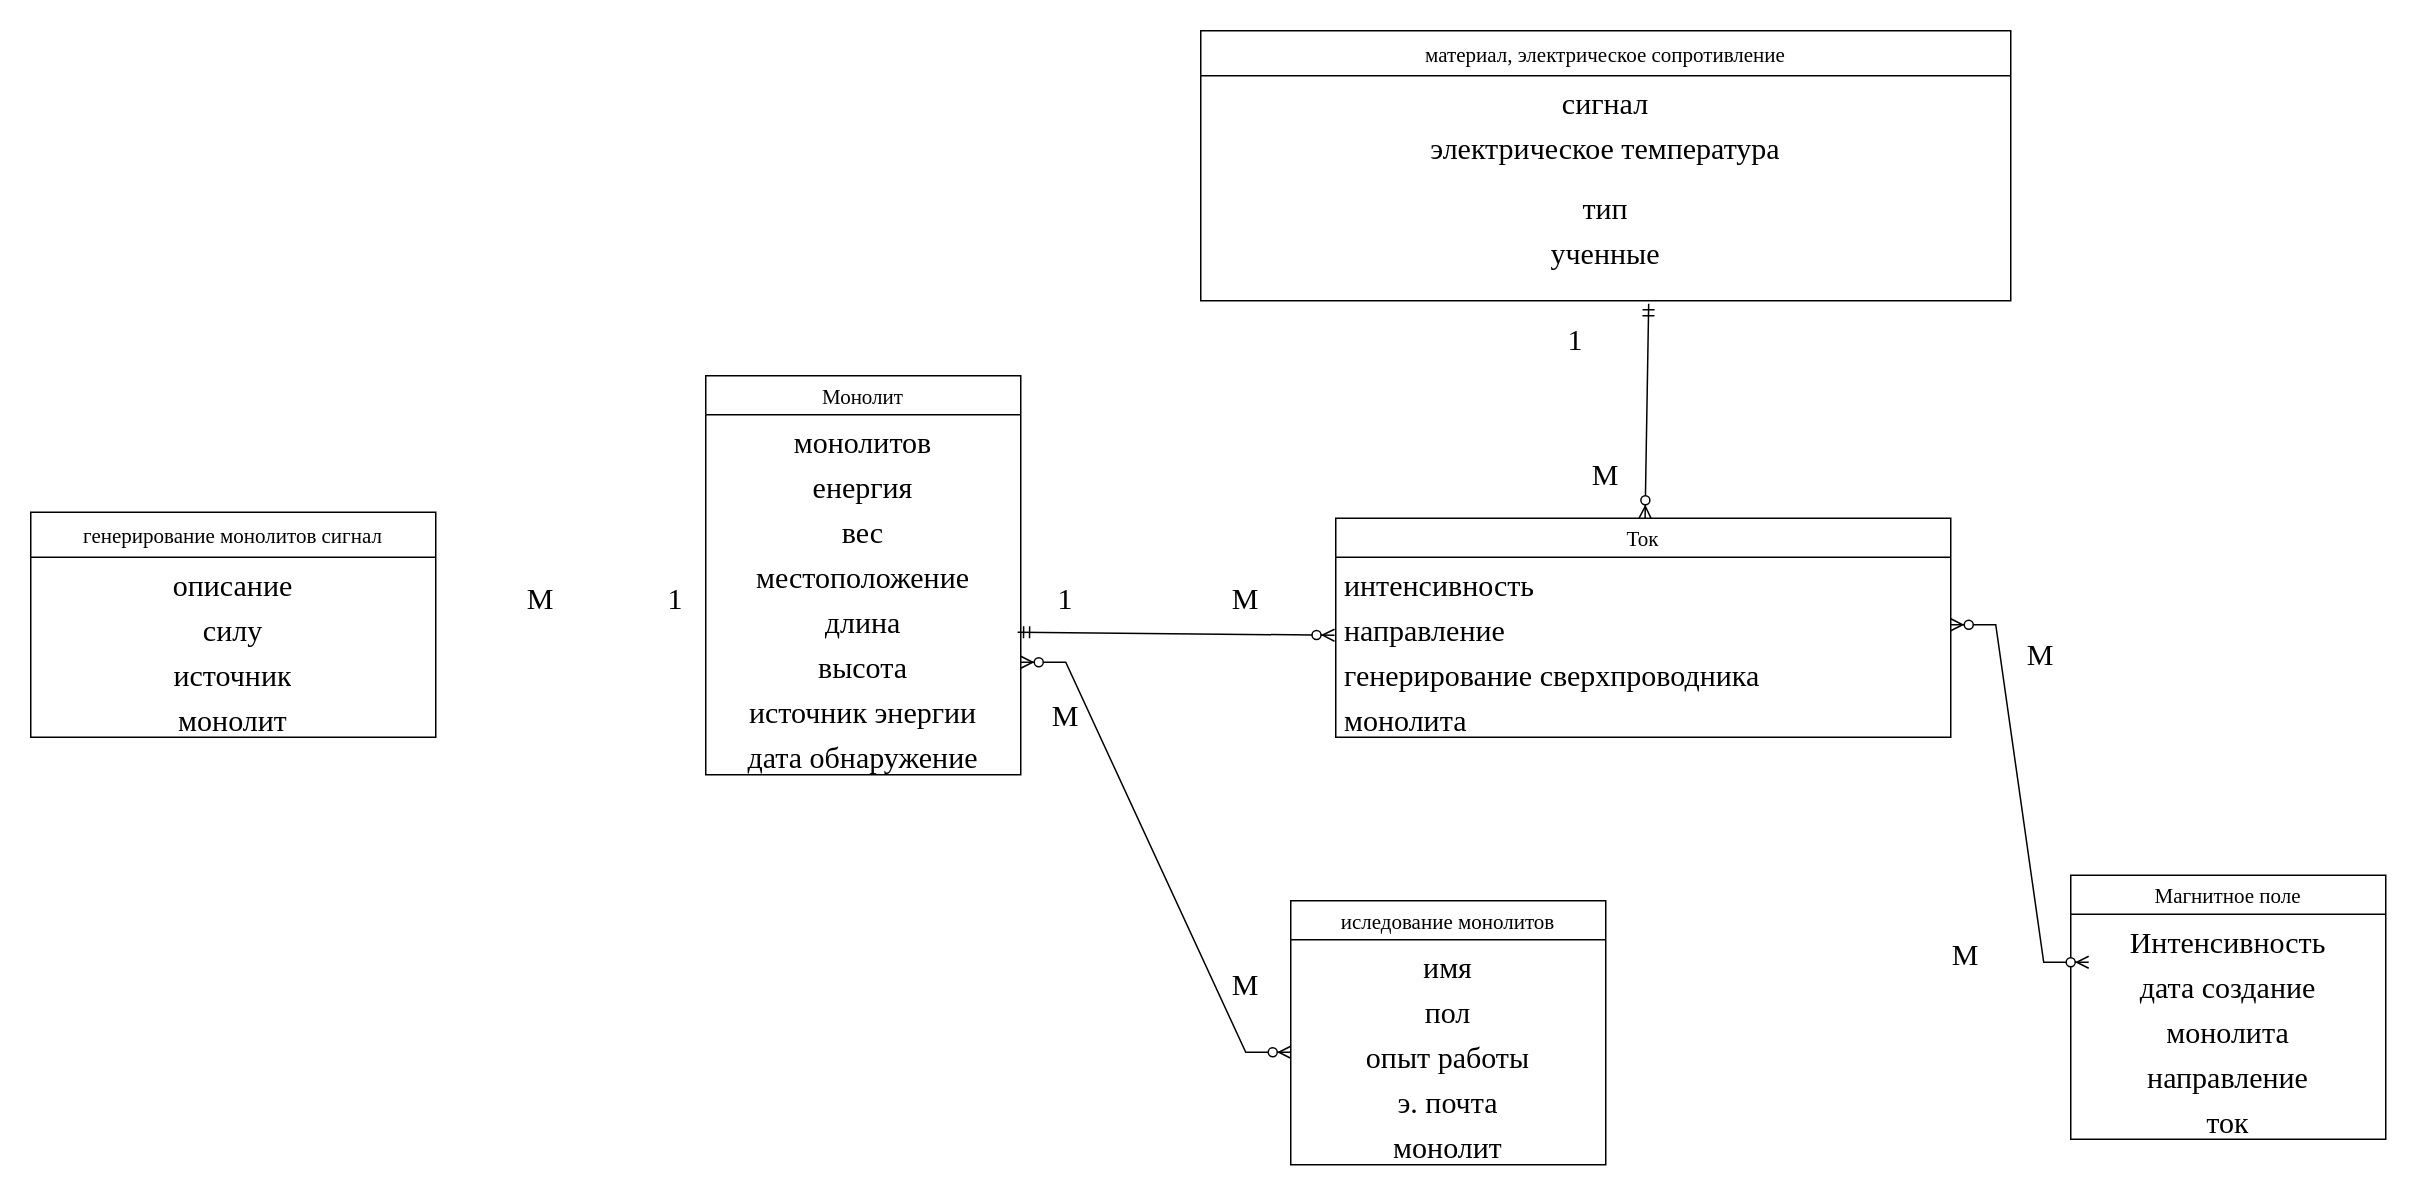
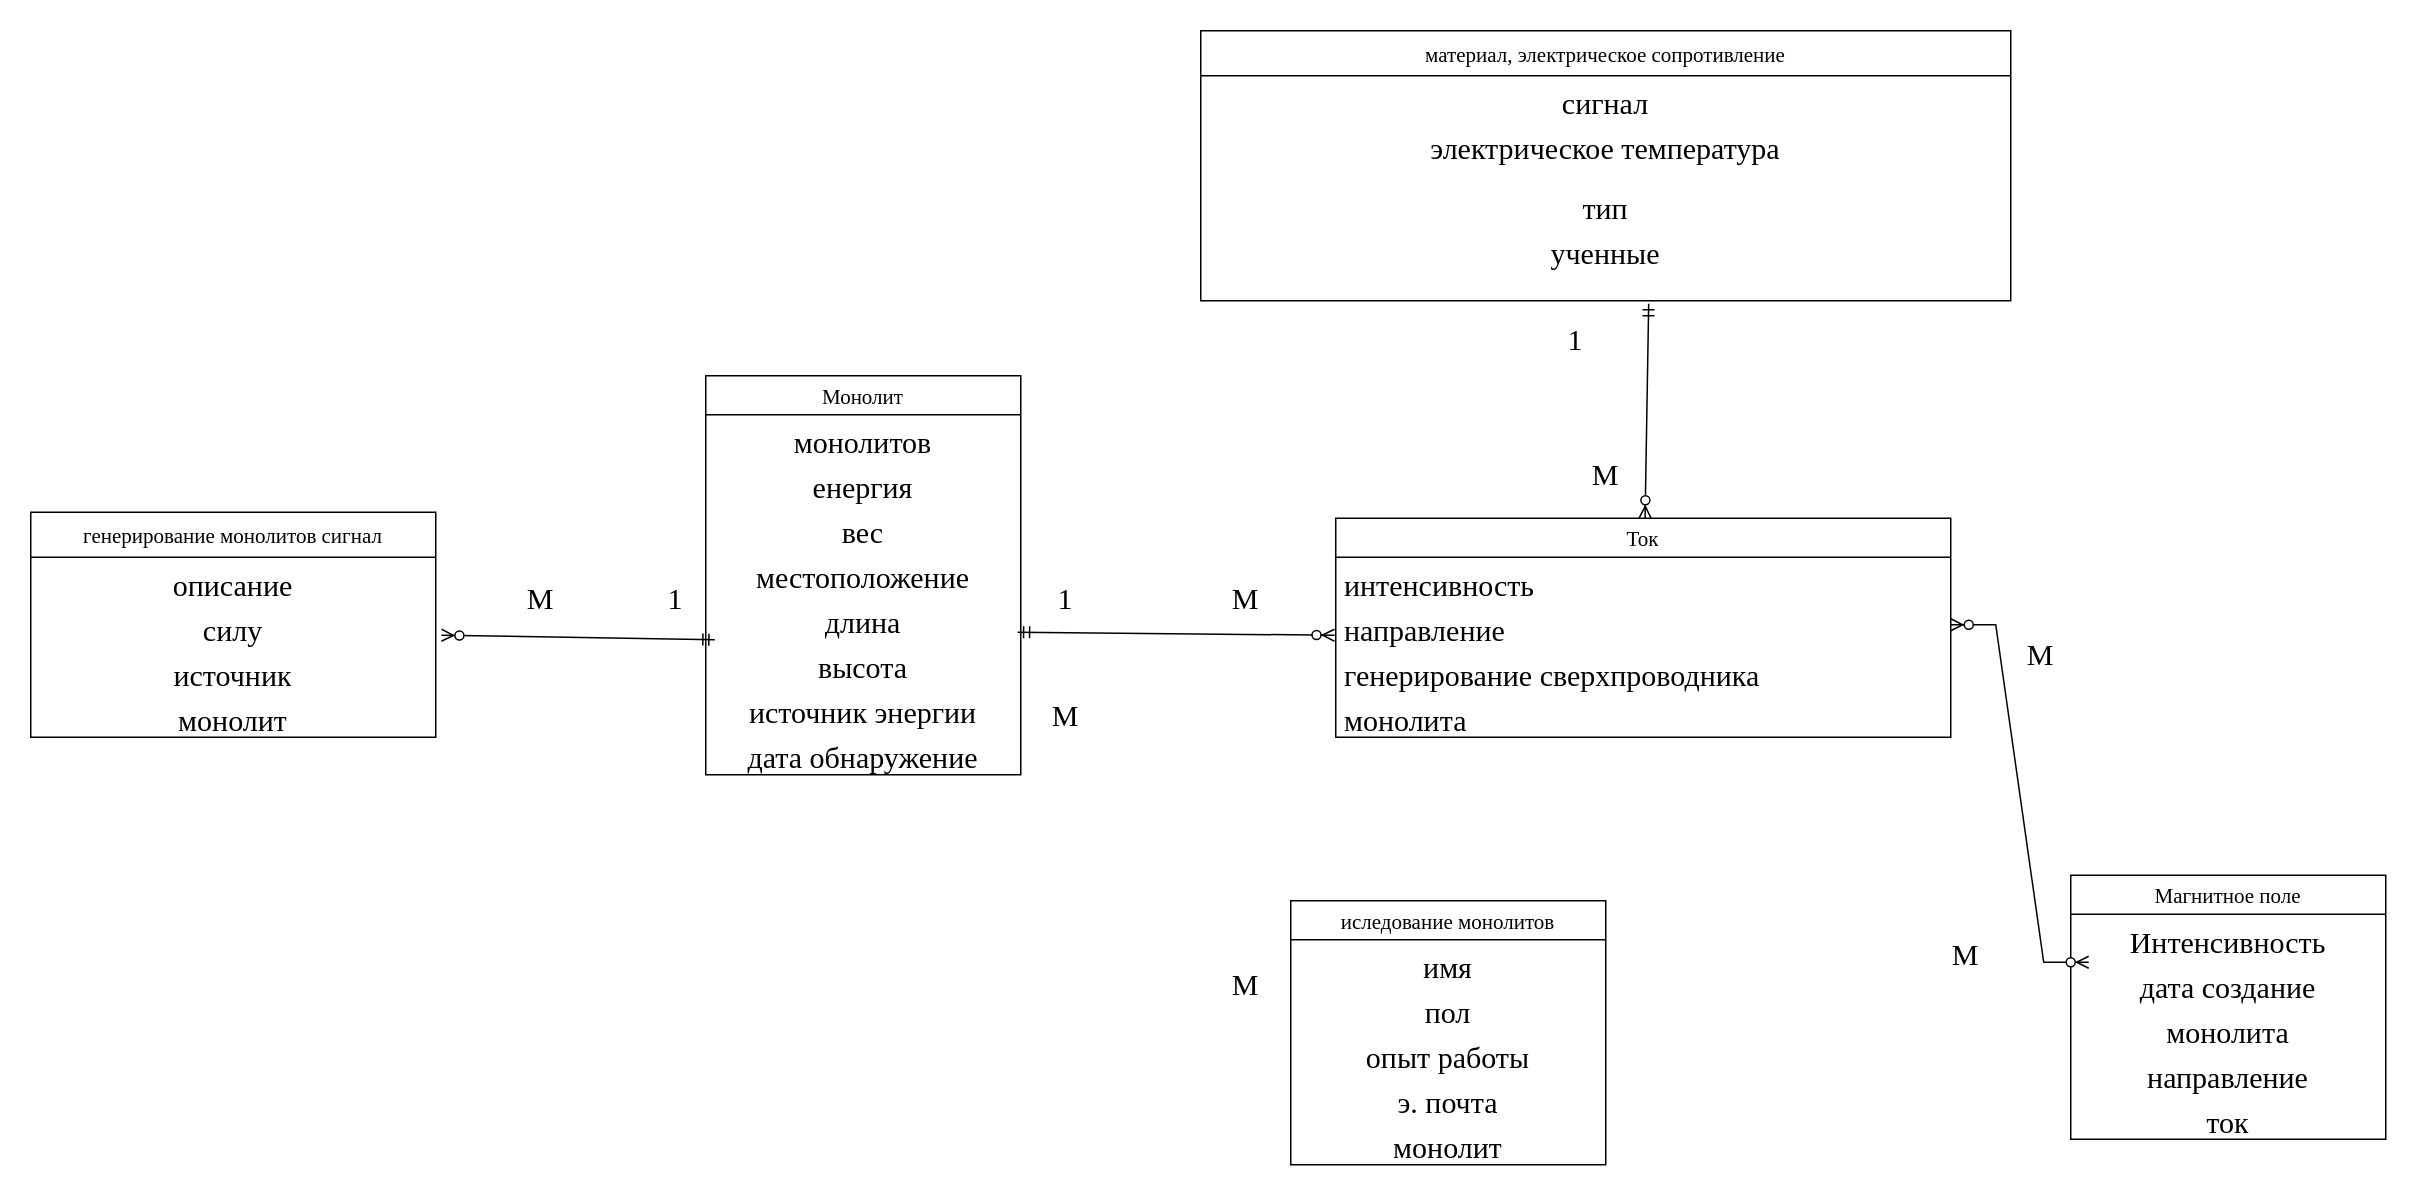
edge "силу" -- "высота": added
edge "высота" -- "опыт работы": removed
